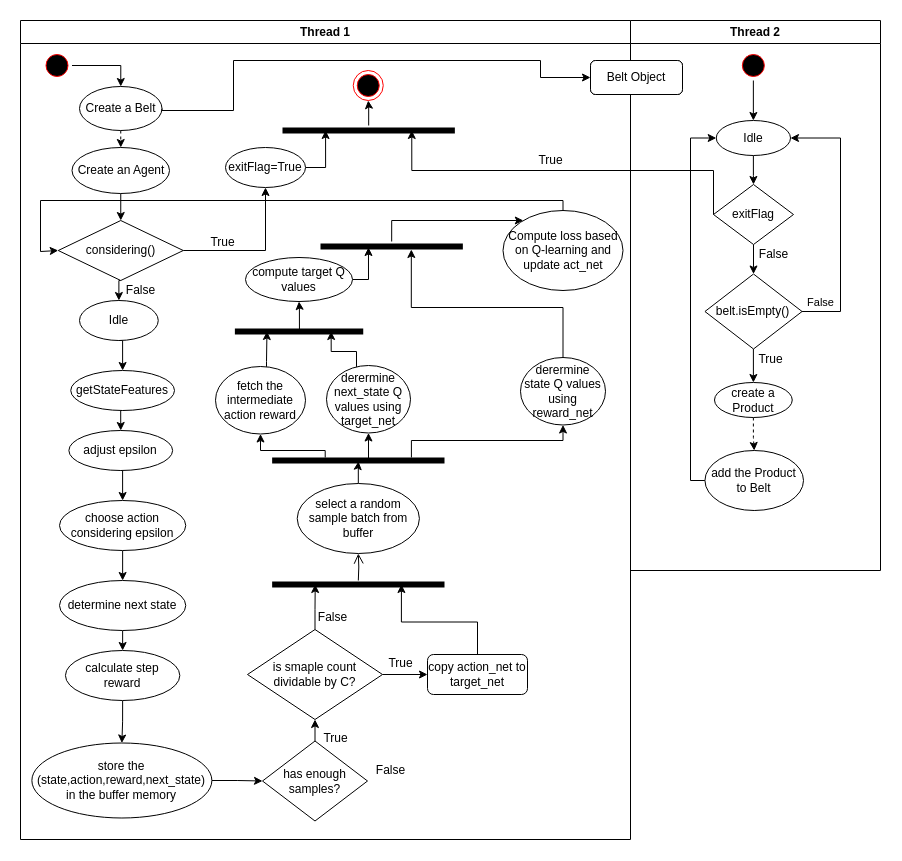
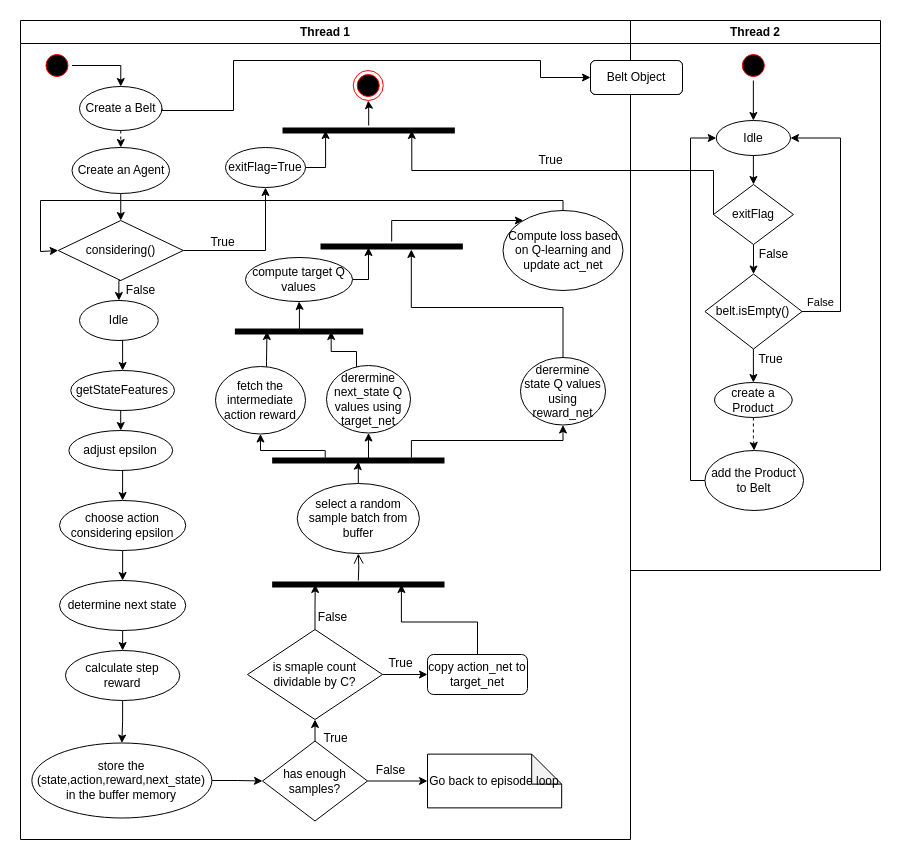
edge "has enough samples?" -> "Go back to episode loop": added
node "Go back to episode loop": added
